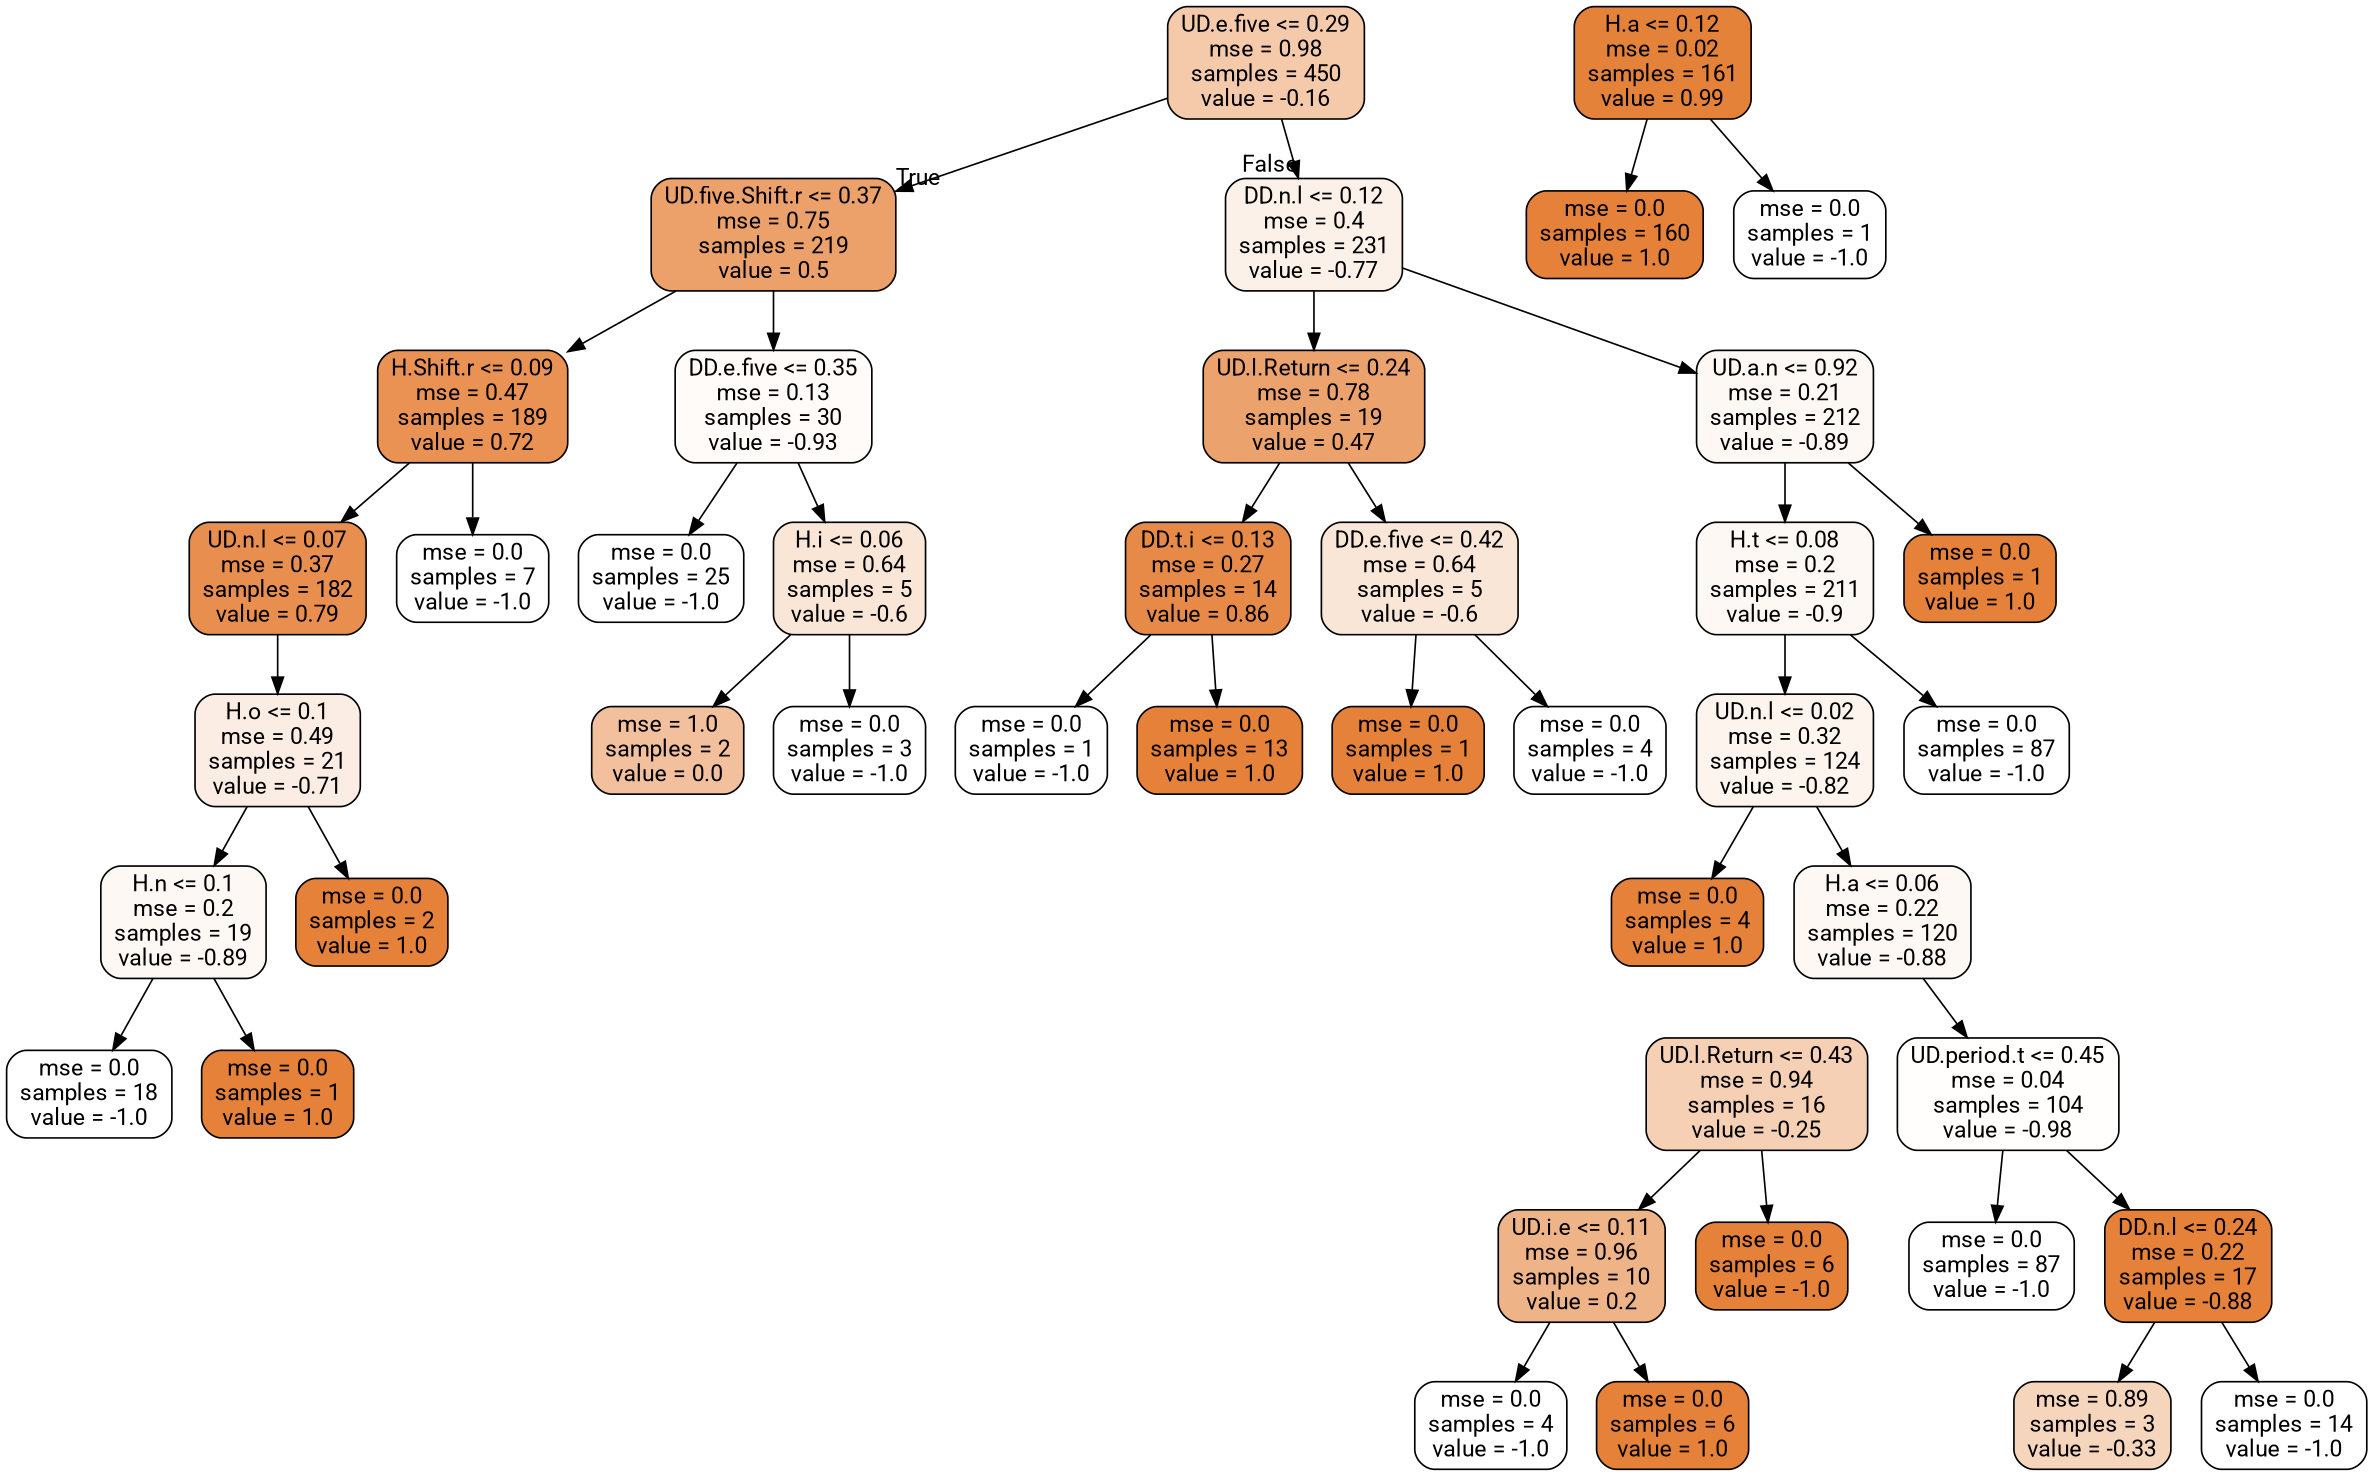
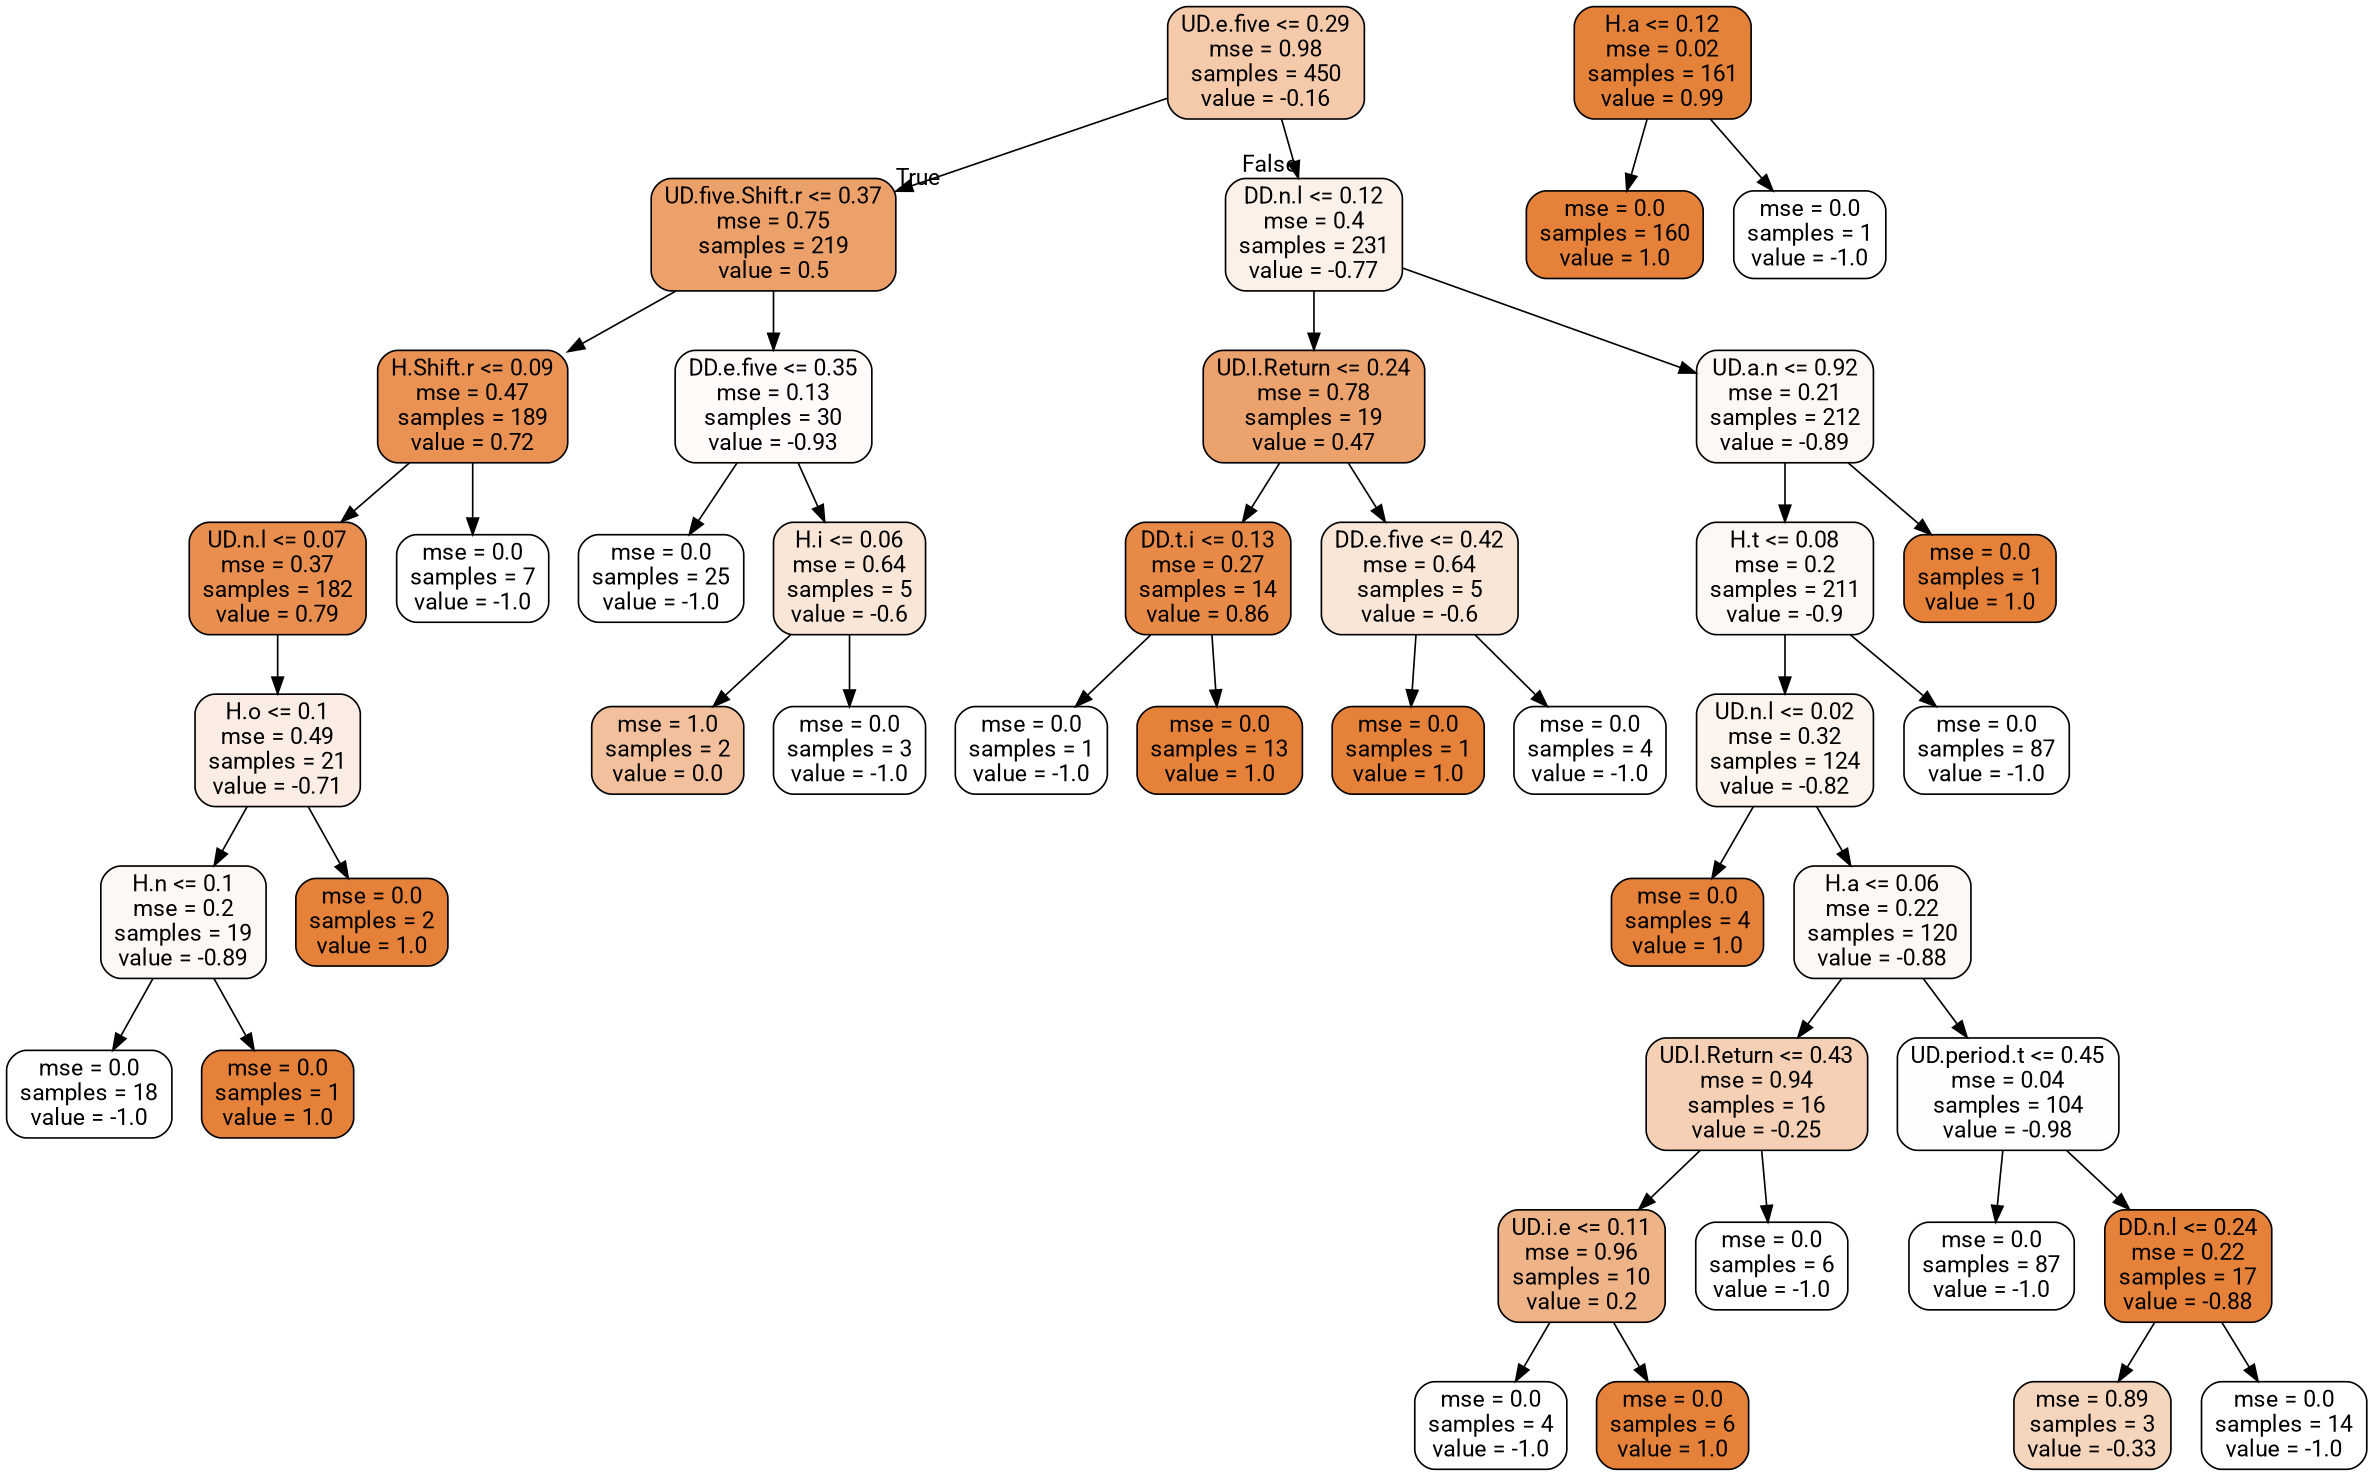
edge "H.a <= 0.06 mse = 0.22 samples = 120 value = -0.88" -> "UD.l.Return <= 0.43 mse = 0.94 samples = 16 value = -0.25": added
node "mse = 0.0 samples = 6 value = -1.0": fillcolor #e58139 -> #ffffff
